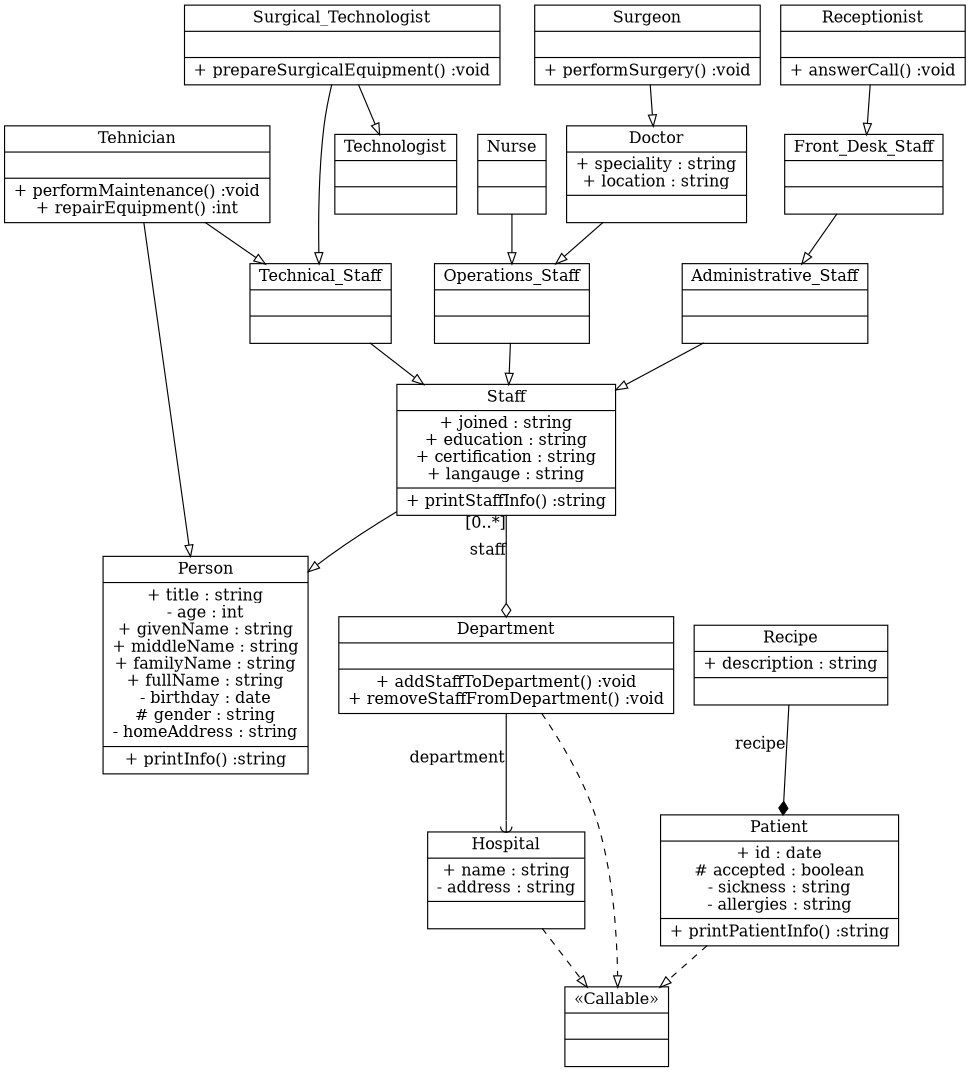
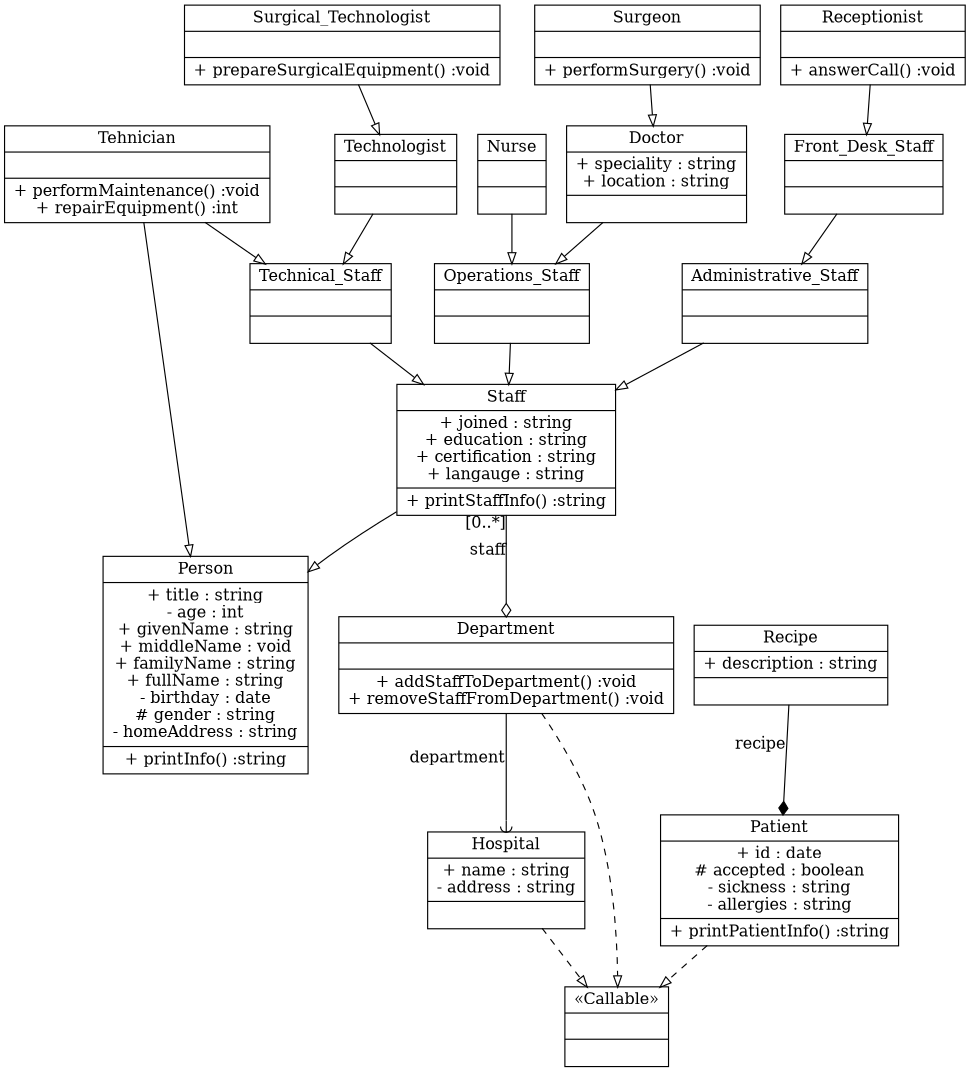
edge "Surgical_Technologist" -> "Technical_Staff": now "Technologist" -> "Technical_Staff"
node "Person": text "+ middleName : string" -> "+ middleName : void"
